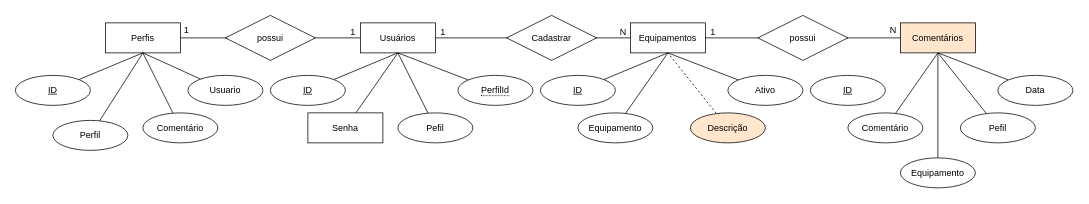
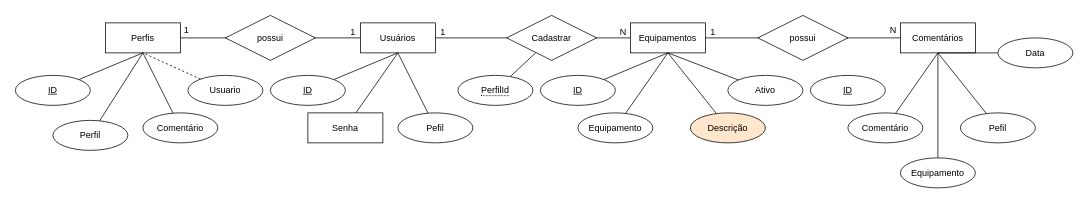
node "Comentários": fillcolor #ffe6cc -> #ffffff
edge "Perfis" -- "Usuario": style solid -> dashed
edge "Usuários" -- "PerfilId": now "Cadastrar" -- "PerfilId"
edge "Equipamentos" -- "Descrição": style dashed -> solid
node "Data": moved (1035, 90) -> (1035, 53)
